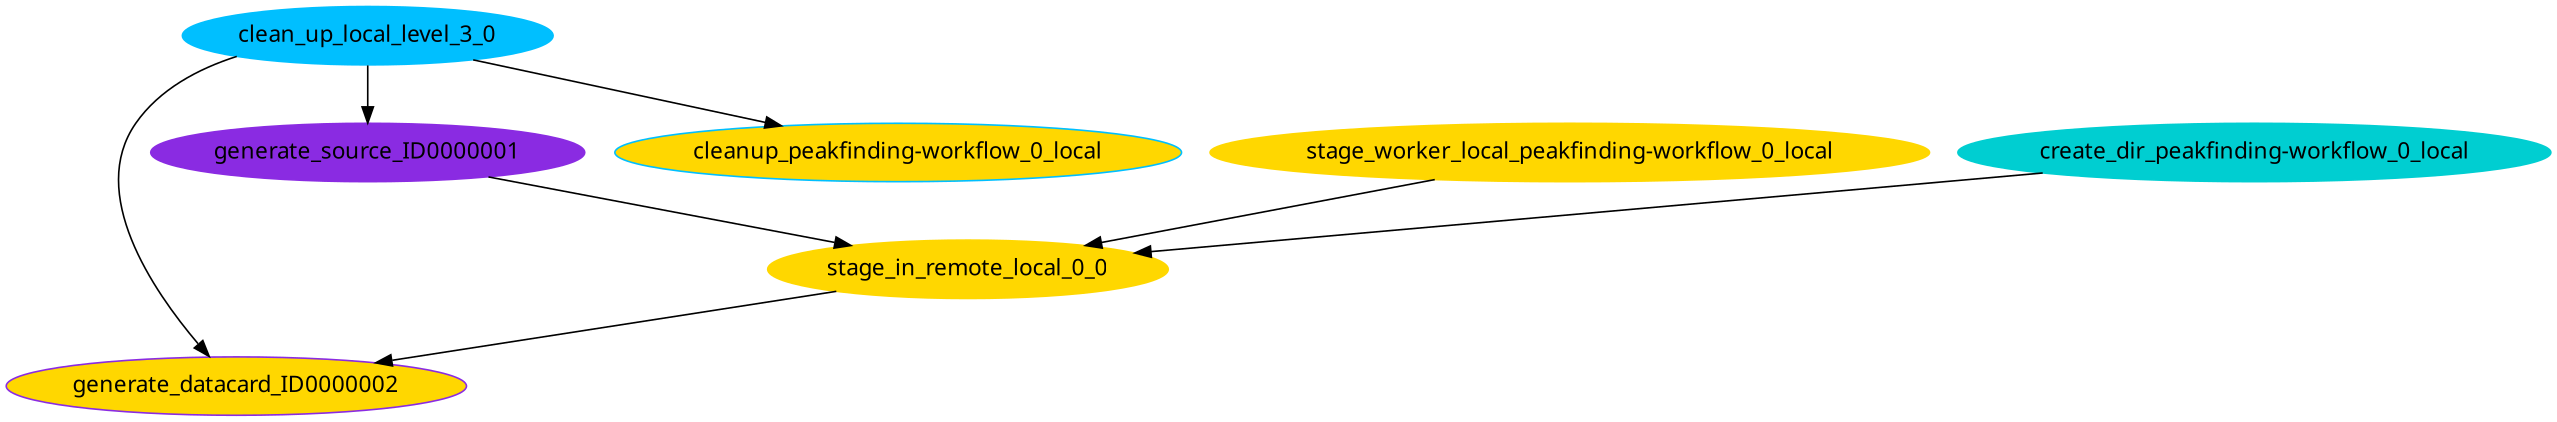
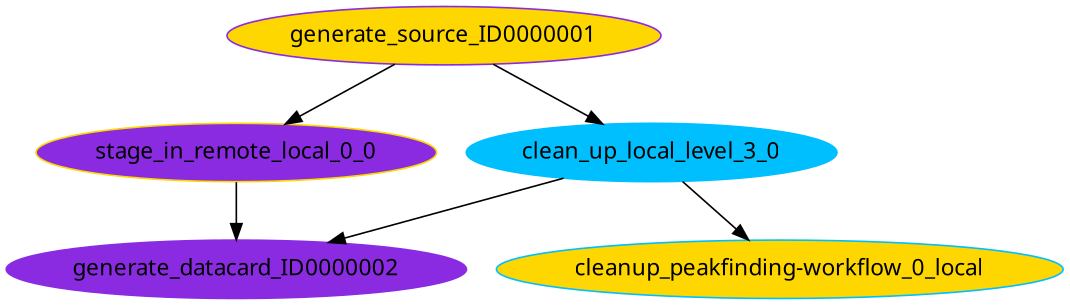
edge "clean_up_local_level_3_0" -> "generate_source_ID0000001": reversed
node "generate_source_ID0000001": fillcolor blueviolet -> gold
node "stage_worker_local_peakfinding-workflow_0_local": removed
node "create_dir_peakfinding-workflow_0_local": removed
node "stage_in_remote_local_0_0": fillcolor gold -> blueviolet
node "generate_datacard_ID0000002": fillcolor gold -> blueviolet
